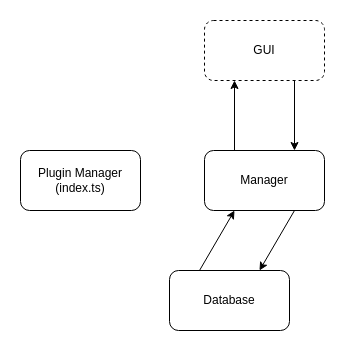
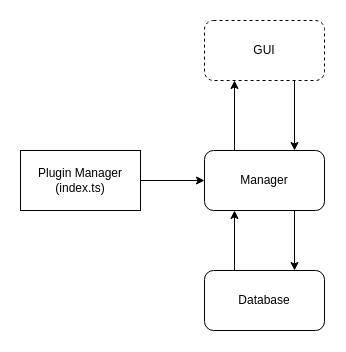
node "Plugin Manager (index.ts)": shape rounded rectangle -> rectangle
edge "Plugin Manager (index.ts)" -> "Manager": added
node "Database": moved (230, 301) -> (265, 301)
